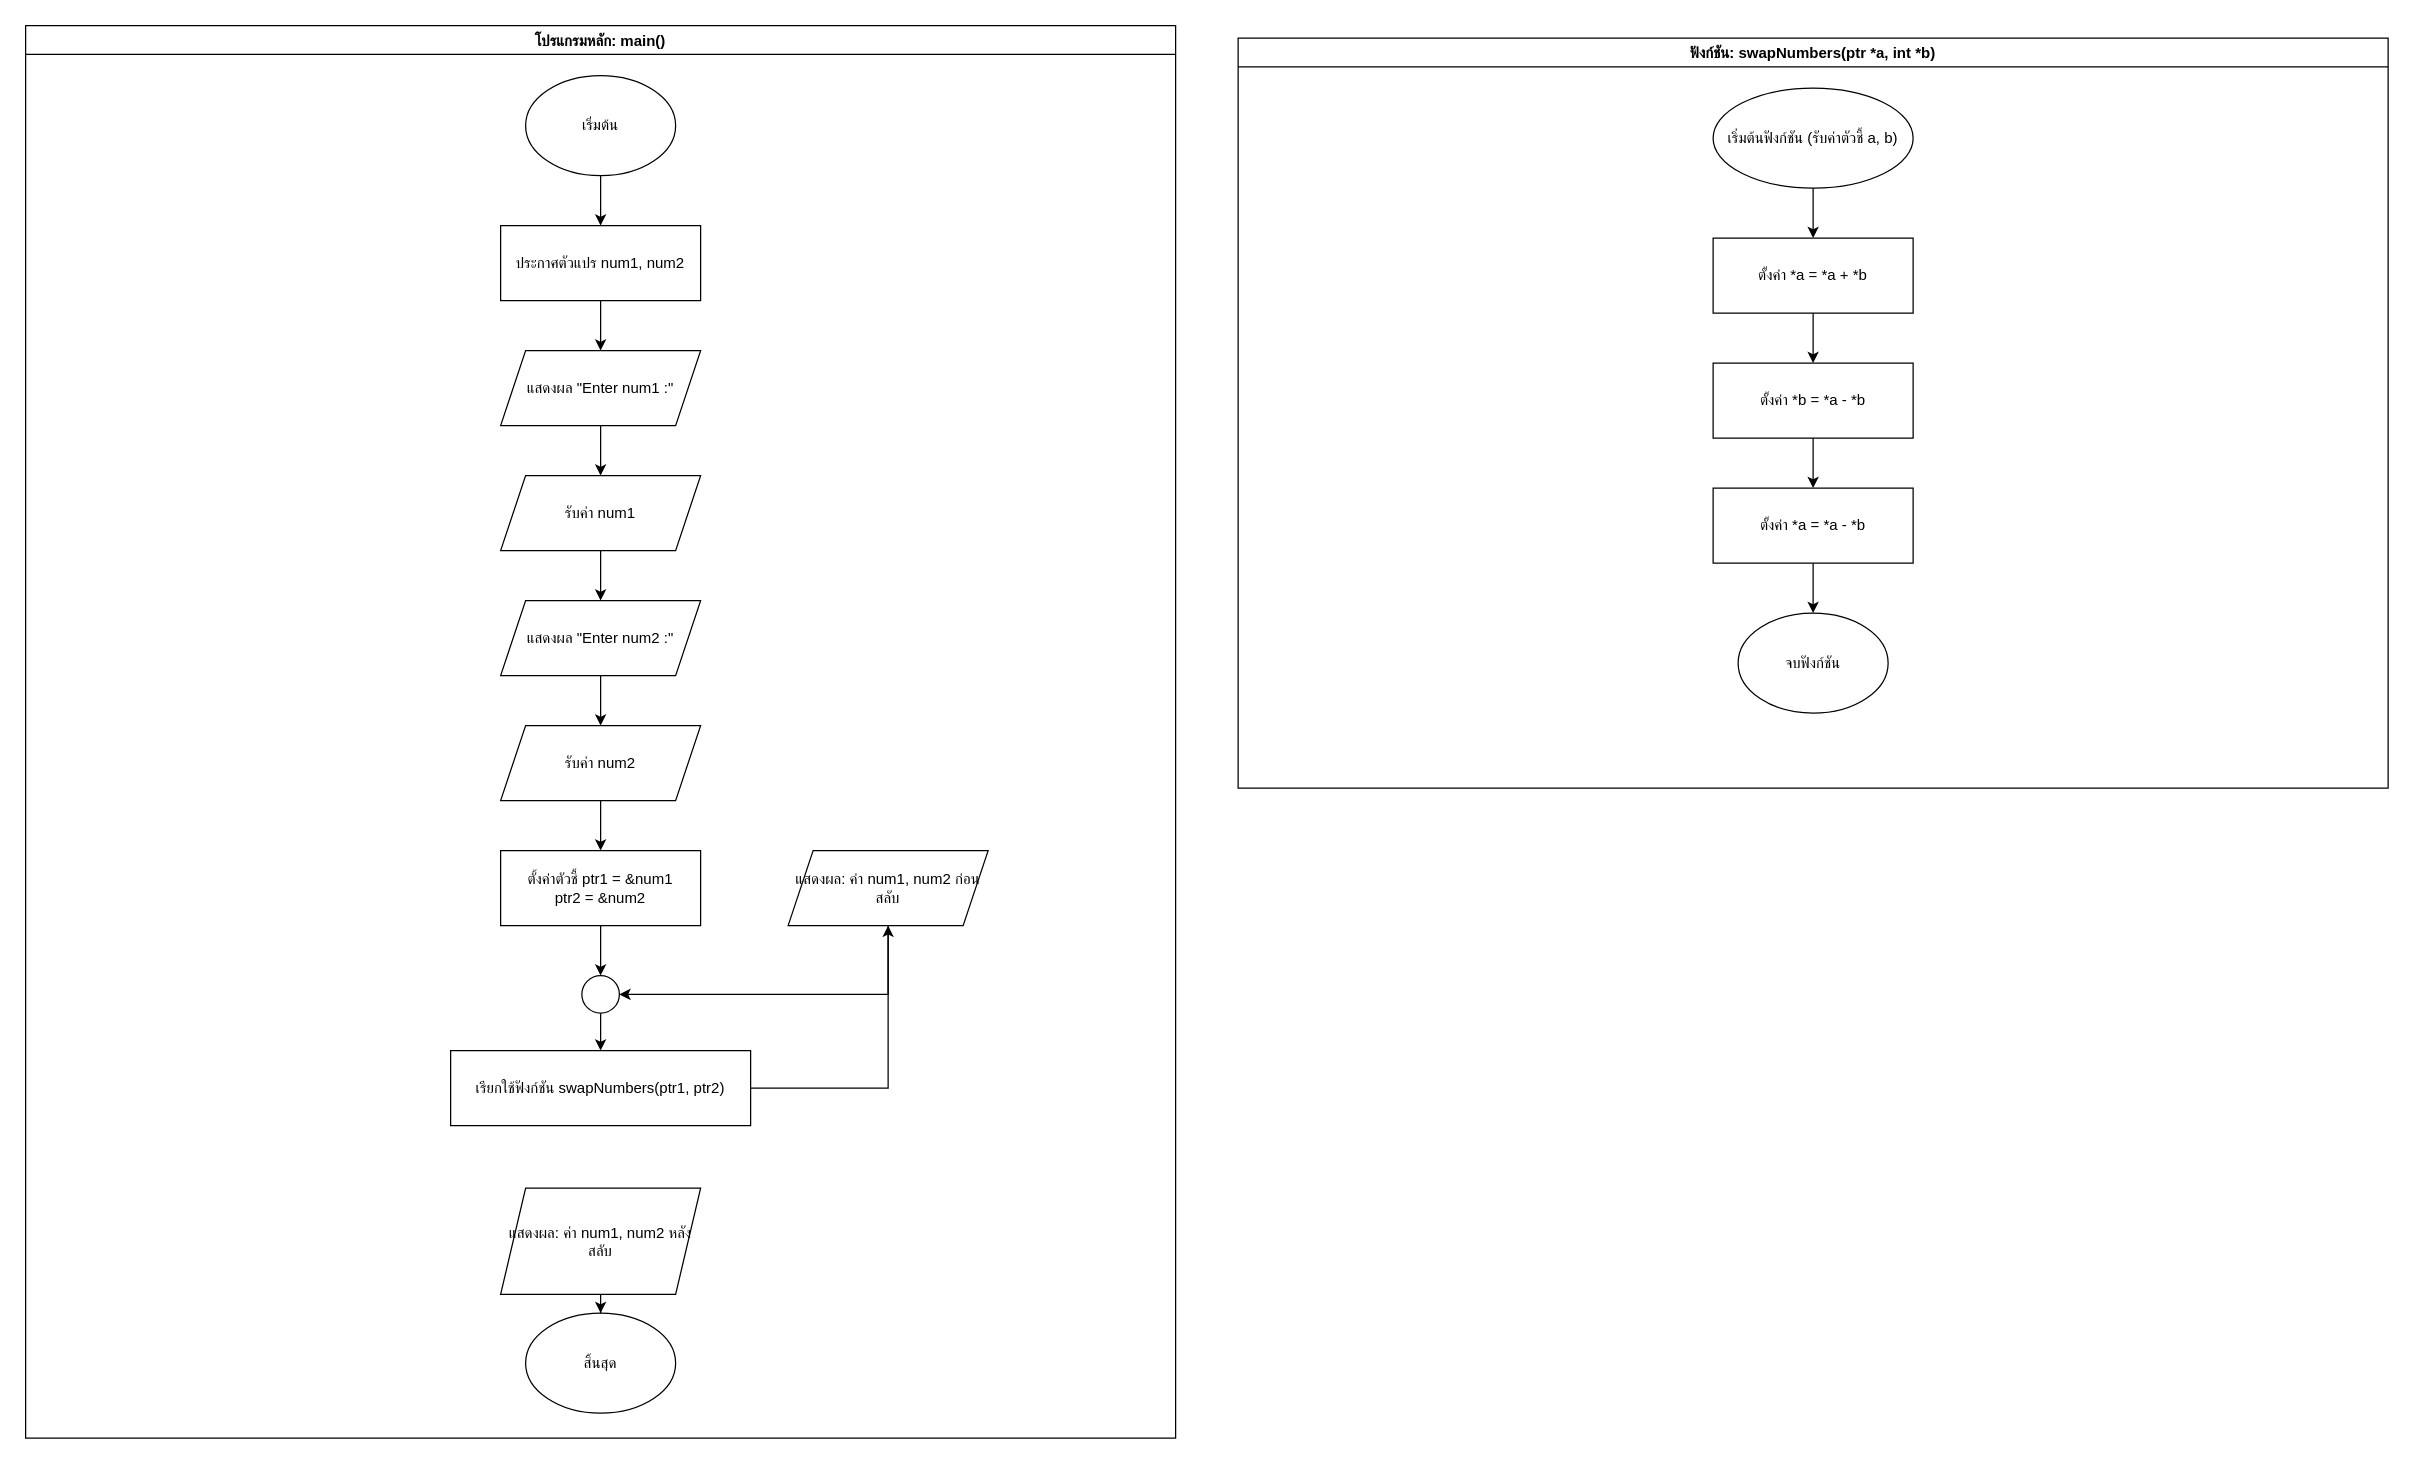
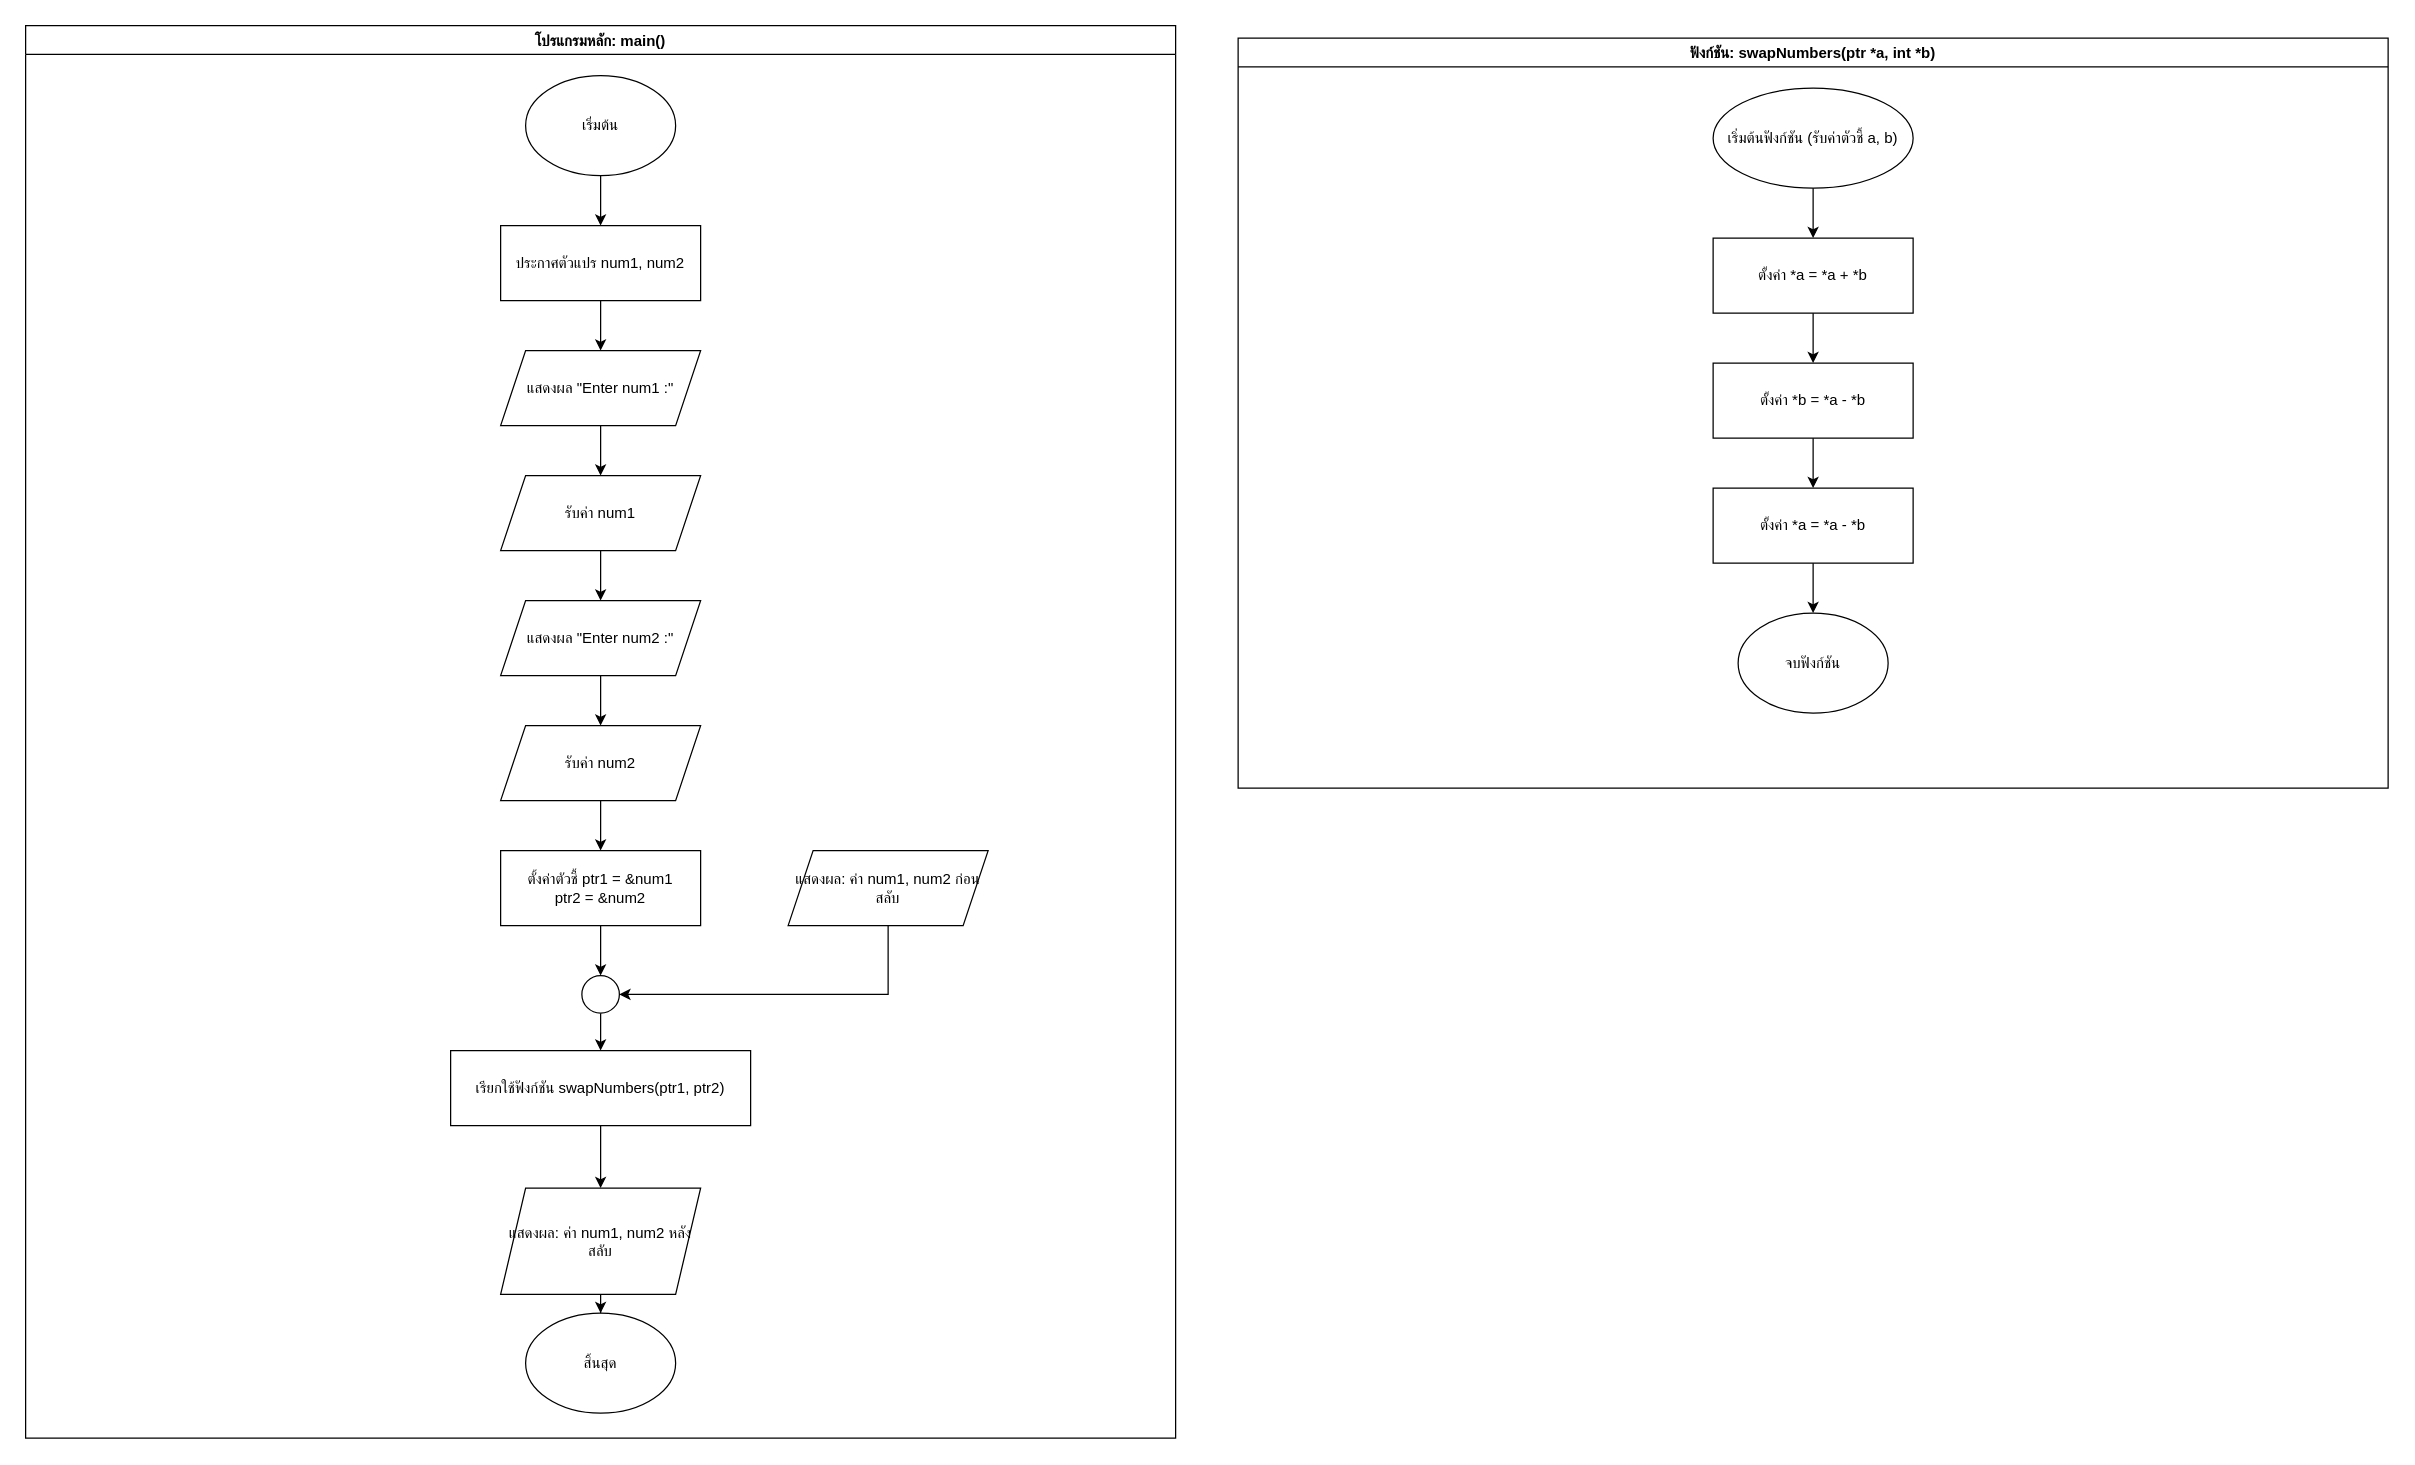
edge "เรียกใช้ฟังก์ชัน swapNumbers(ptr1, ptr2)" -> "แสดงผล: ค่า num1, num2 ก่อนสลับ": now "เรียกใช้ฟังก์ชัน swapNumbers(ptr1, ptr2)" -> "แสดงผล: ค่า num1, num2 หลังสลับ"
